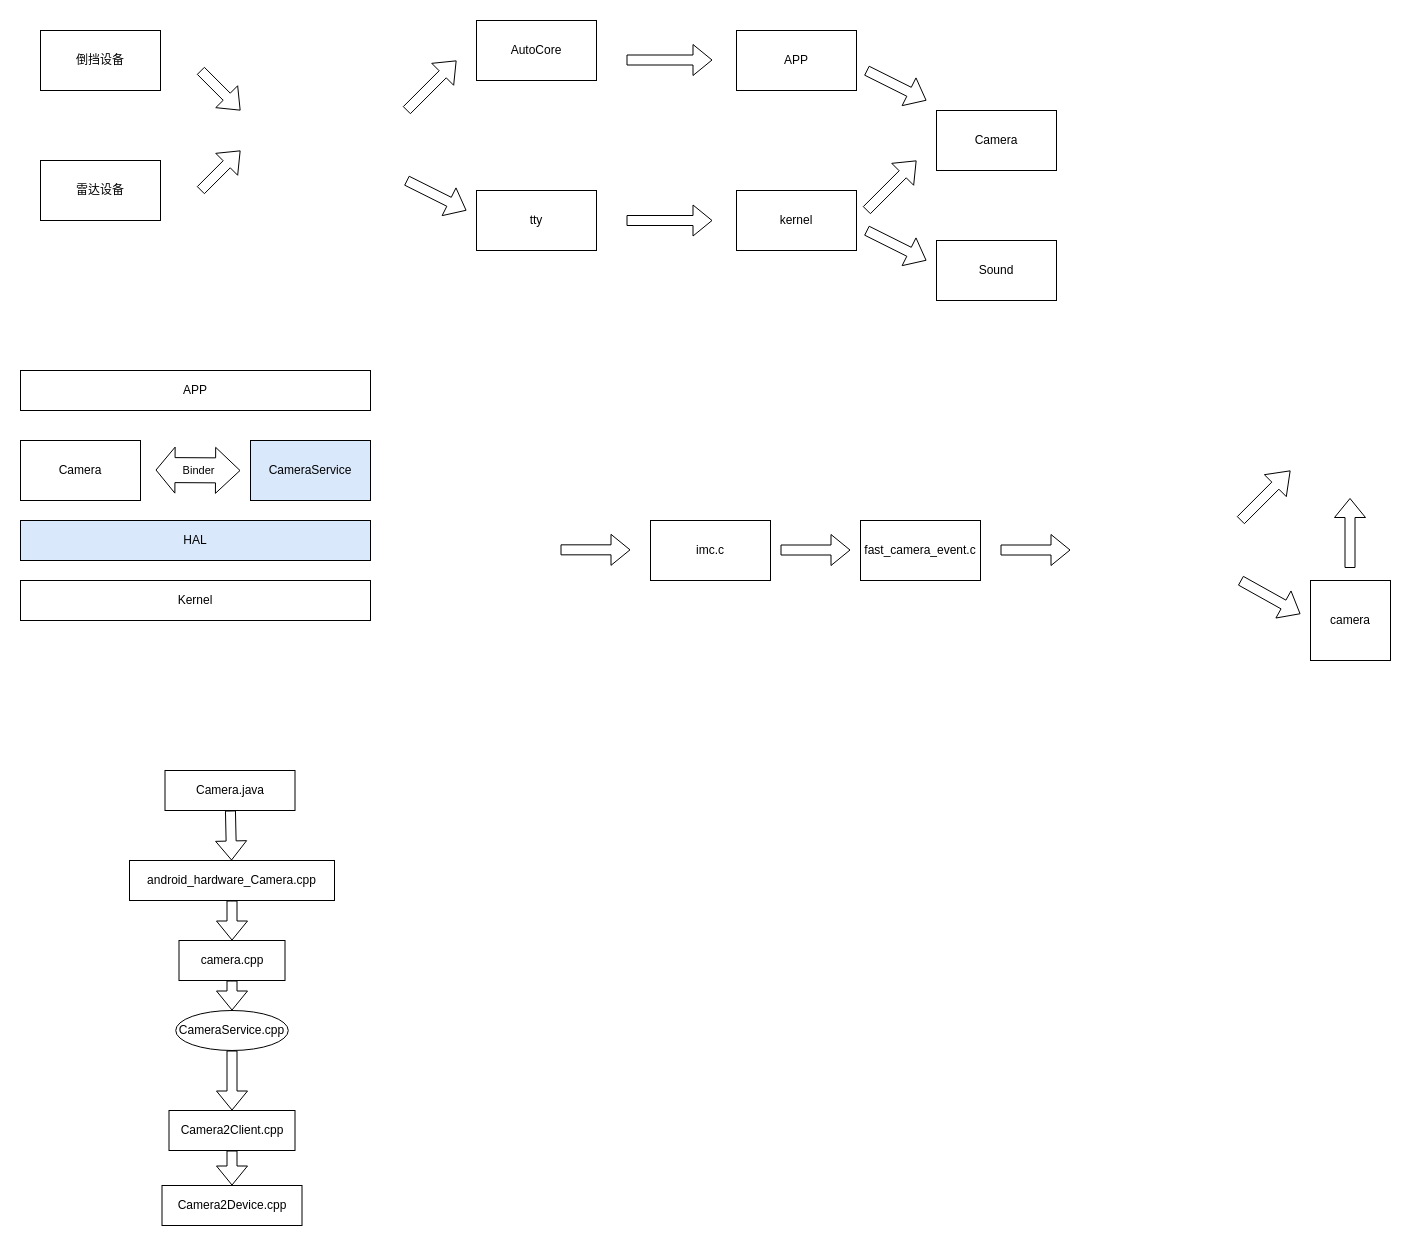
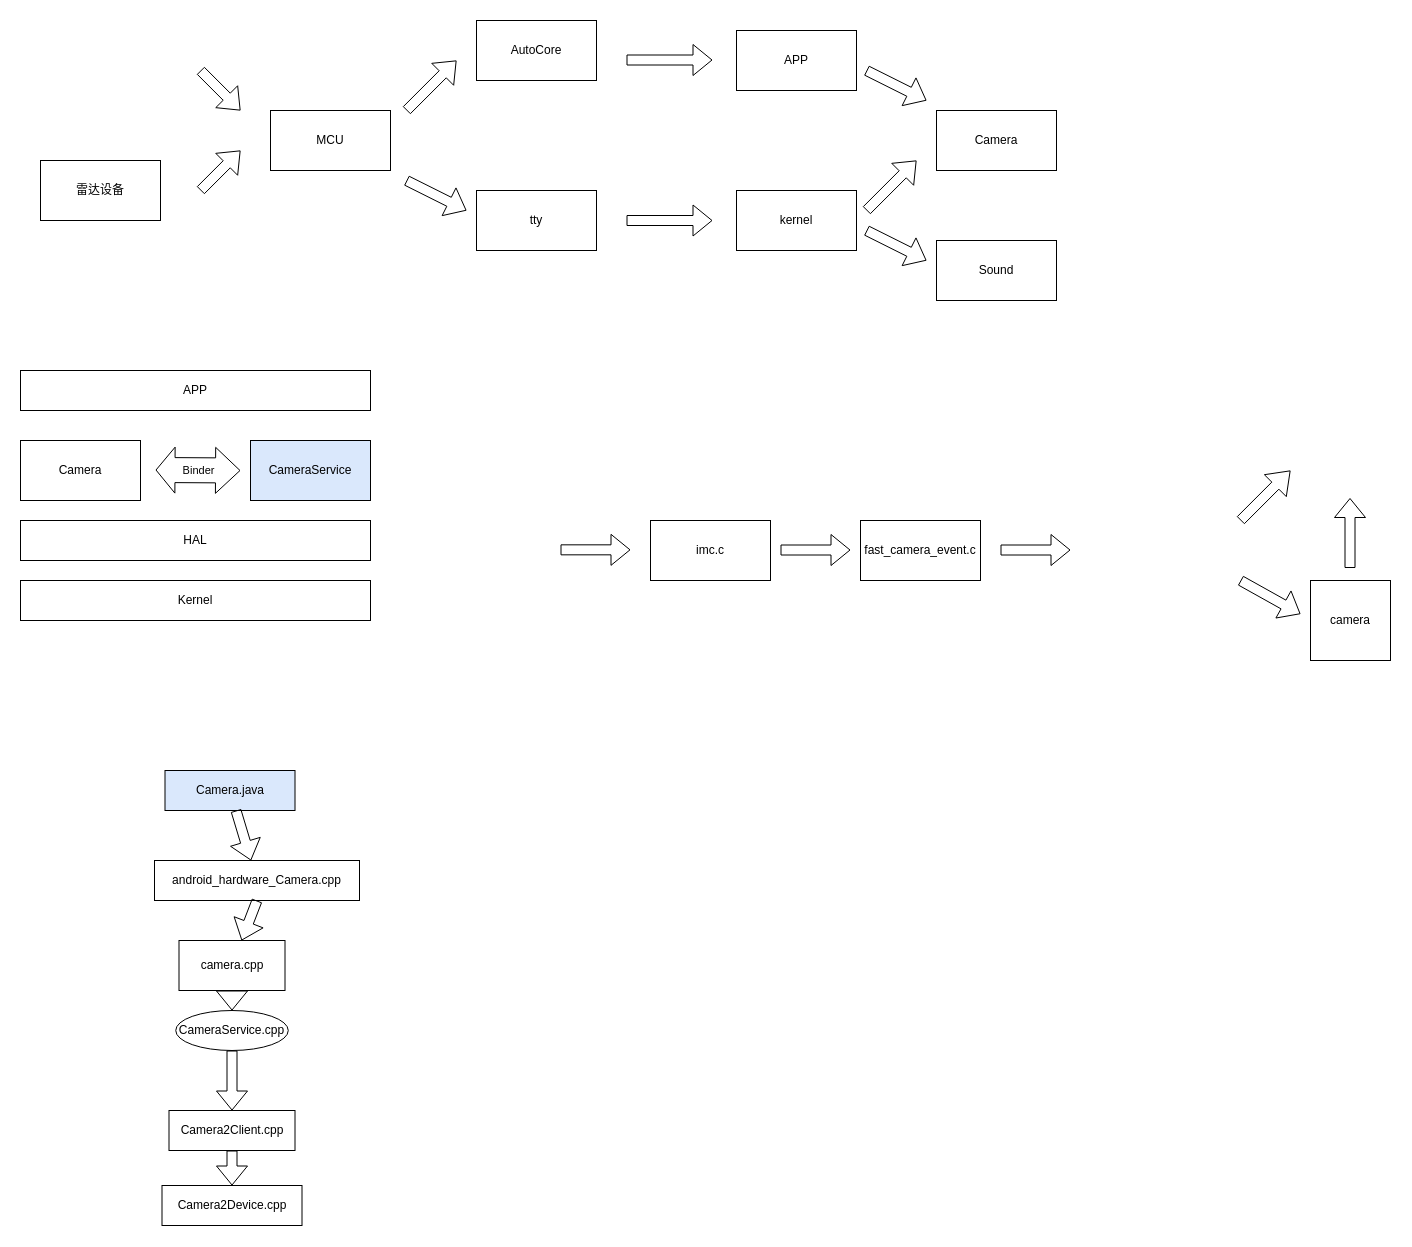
node "倒挡设备": removed
node "MCU": added
node "HAL": fillcolor #dae8fc -> #ffffff
node "Camera.java": fillcolor #ffffff -> #dae8fc
node "android_hardware_Camera.cpp": moved (232, 881) -> (257, 881)
node "camera.cpp": size 106x40 -> 106x50
